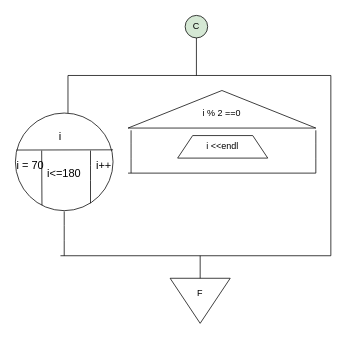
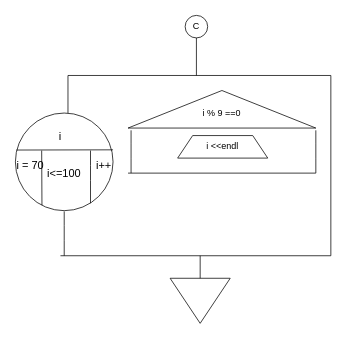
node "C": fillcolor #d5e8d4 -> #ffffff
node "i % 2 ==0": label "i % 2 ==0" -> "i % 9 ==0"
node "i<=180": label "i<=180" -> "i<=100"
node "F": removed
